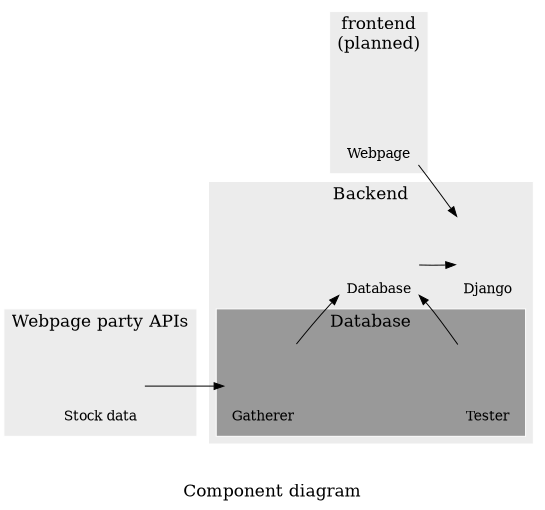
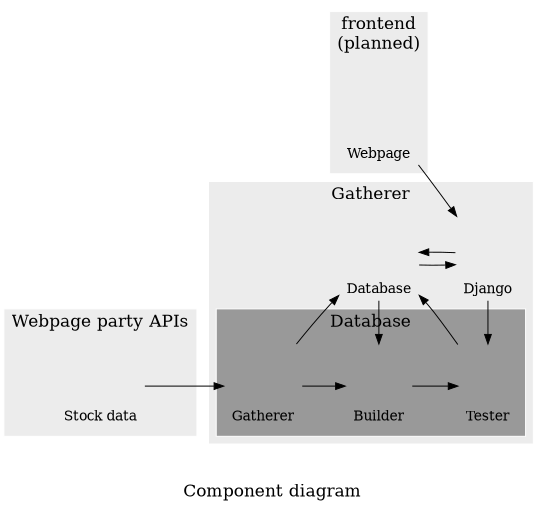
cluster "Backend": label "Backend" -> "Gatherer"
edge "Django" -> "Database": added
edge "Django" -> "Tester": added
node "Builder": added
